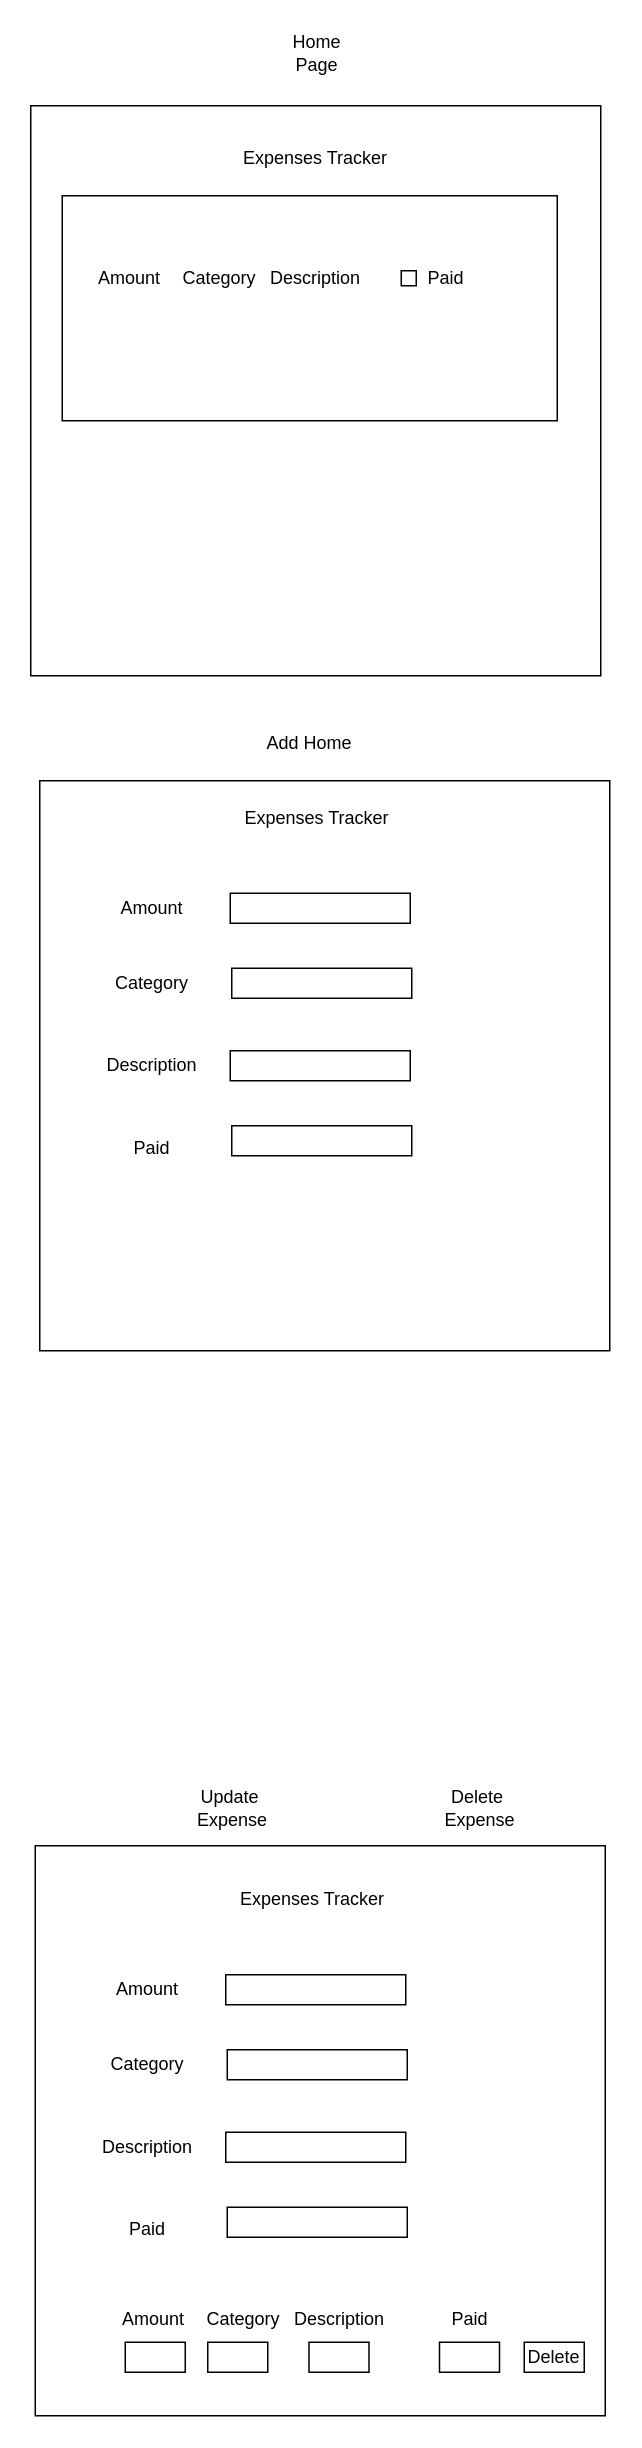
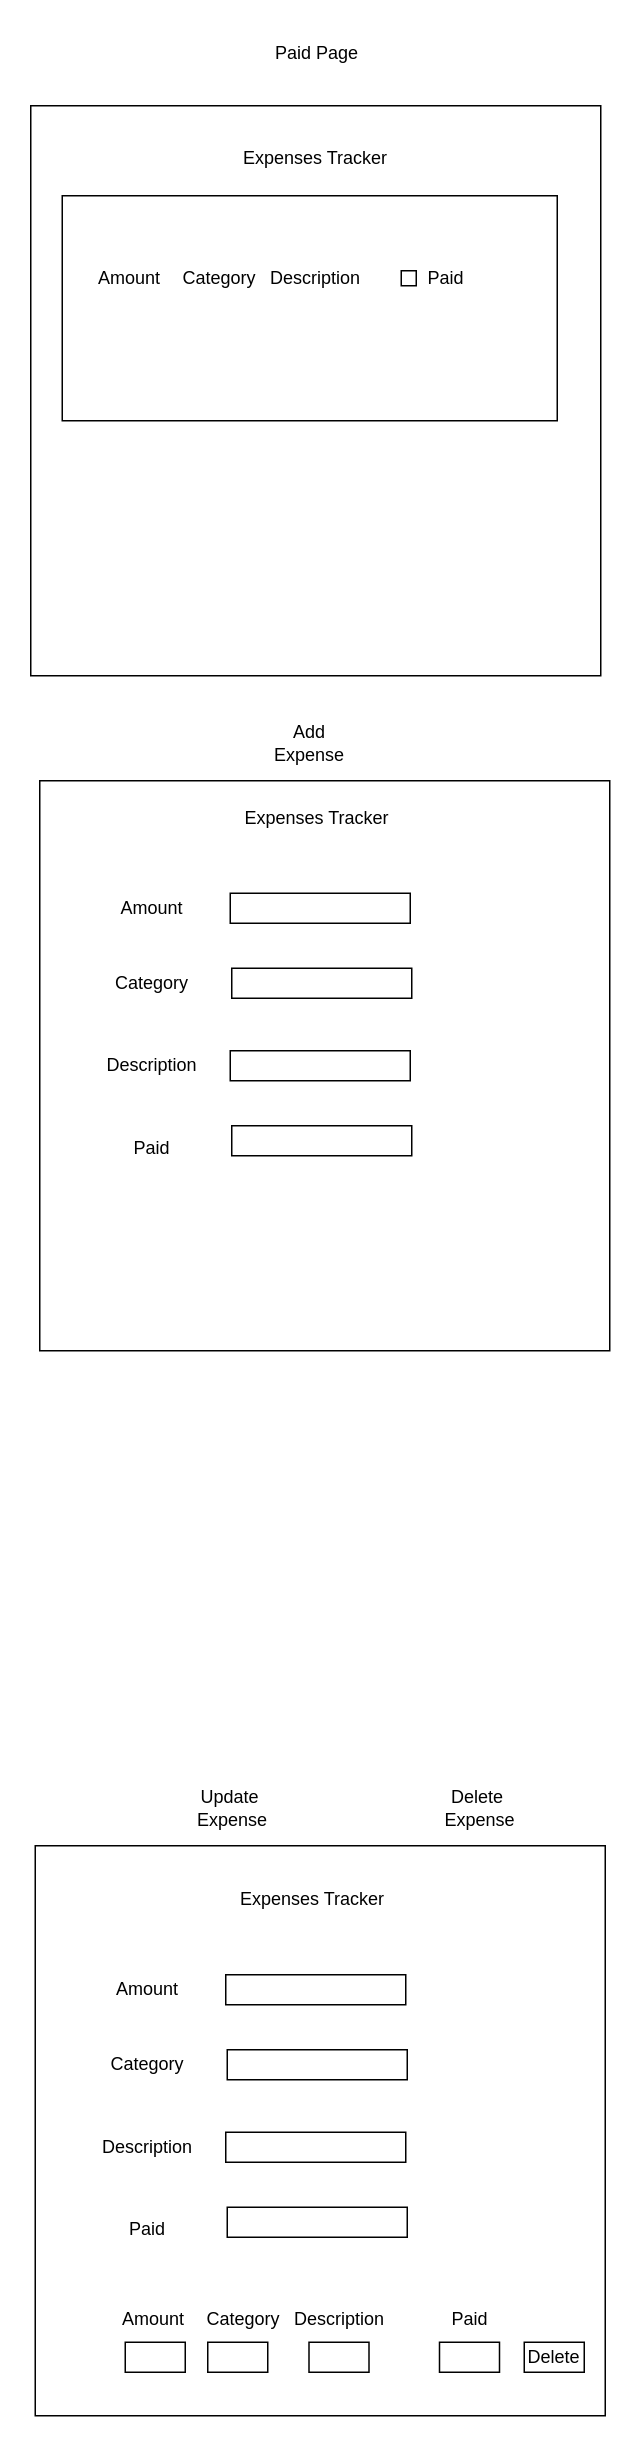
node "Home Page": label "Home Page" -> "Paid Page"
node "Add Home": label "Add Home" -> "Add Expense"
